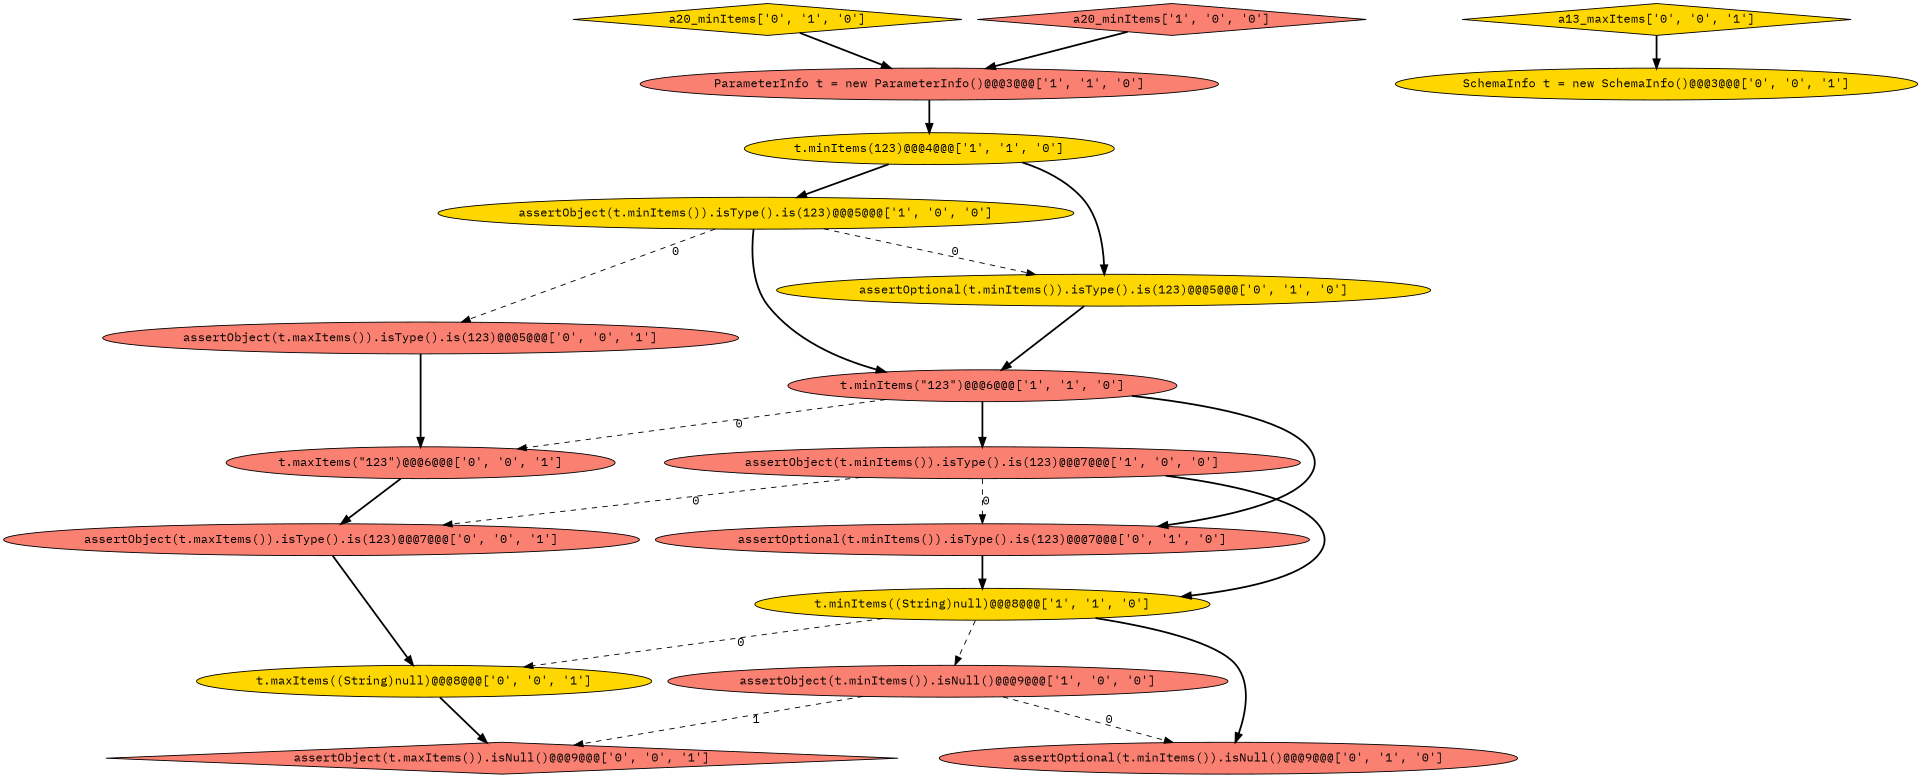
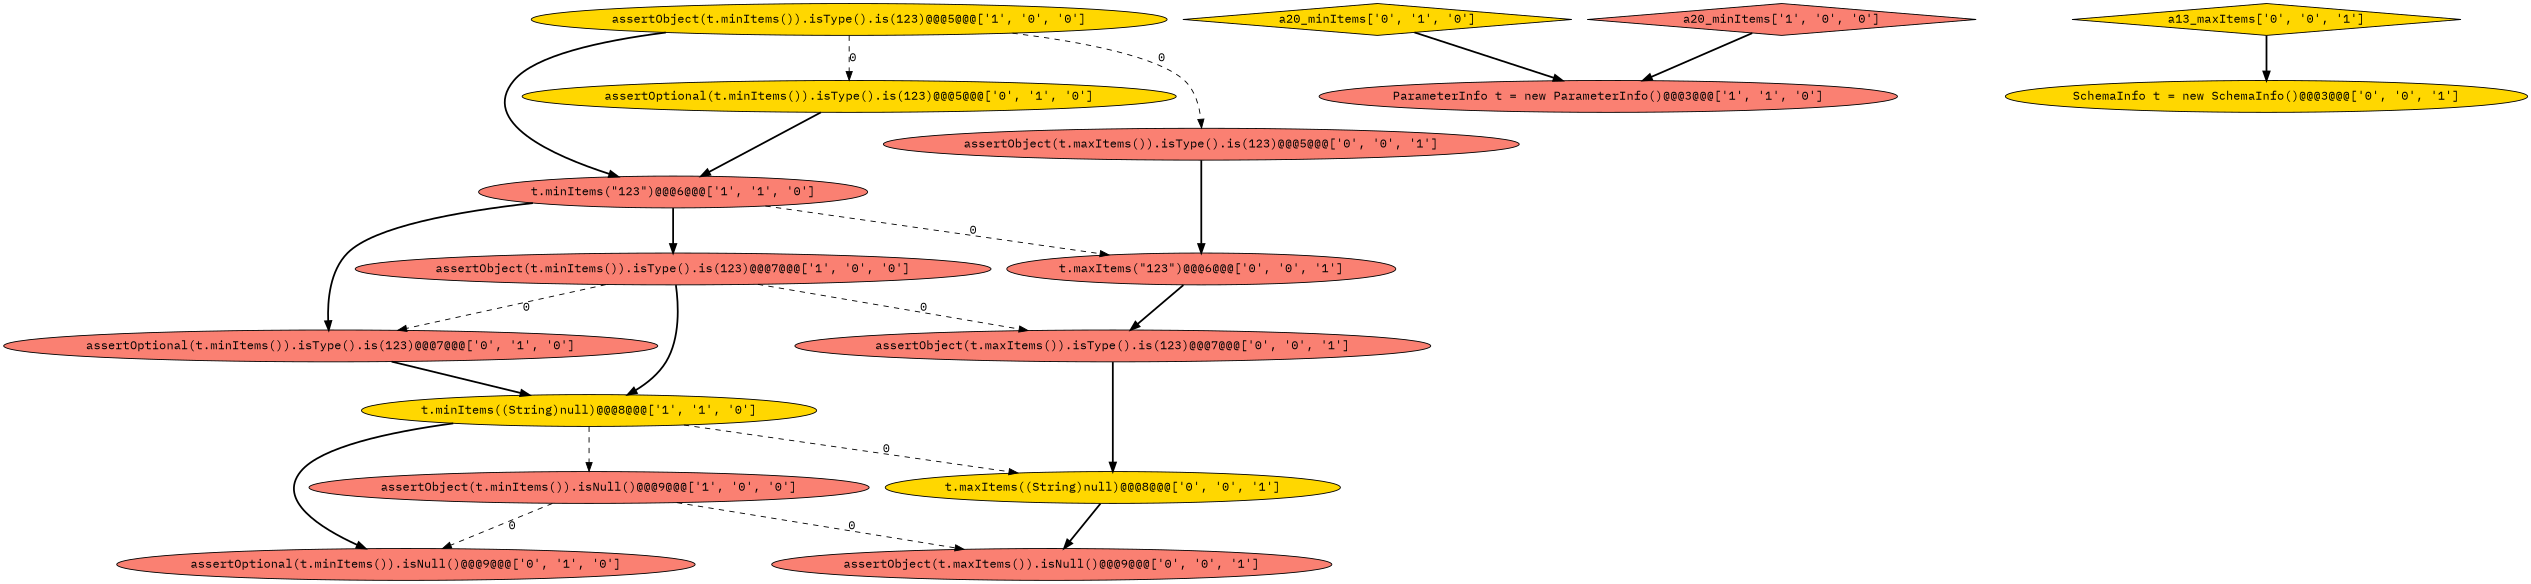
node "t.minItems(123)@@@4@@@['1', '1', '0']": removed
edge "assertObject(t.minItems()).isNull()@@@9@@@['1', '0', '0']" -> "assertObject(t.maxItems()).isNull()@@@9@@@['0', '0', '1']": label "1" -> "0"
node "assertObject(t.maxItems()).isNull()@@@9@@@['0', '0', '1']": shape diamond -> ellipse
